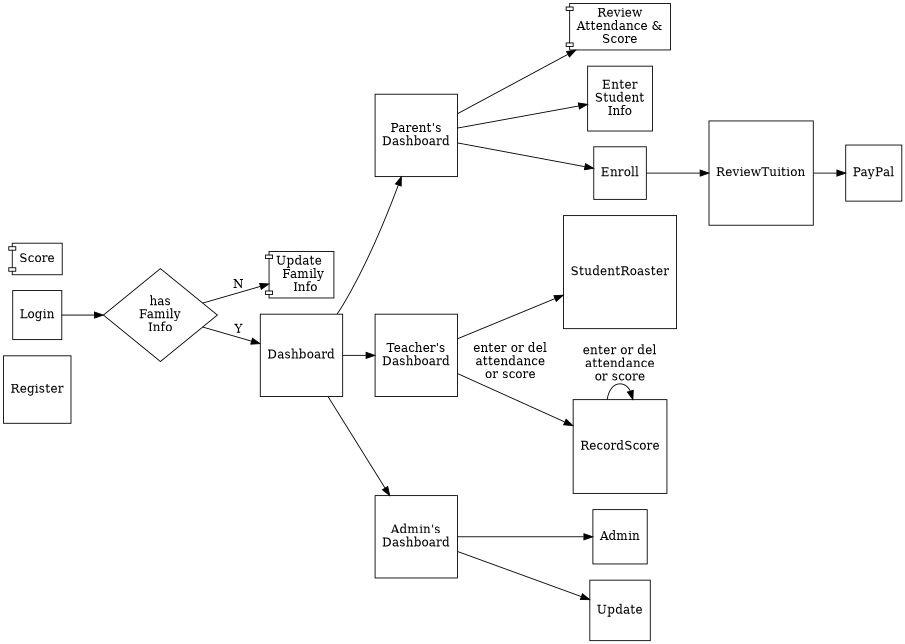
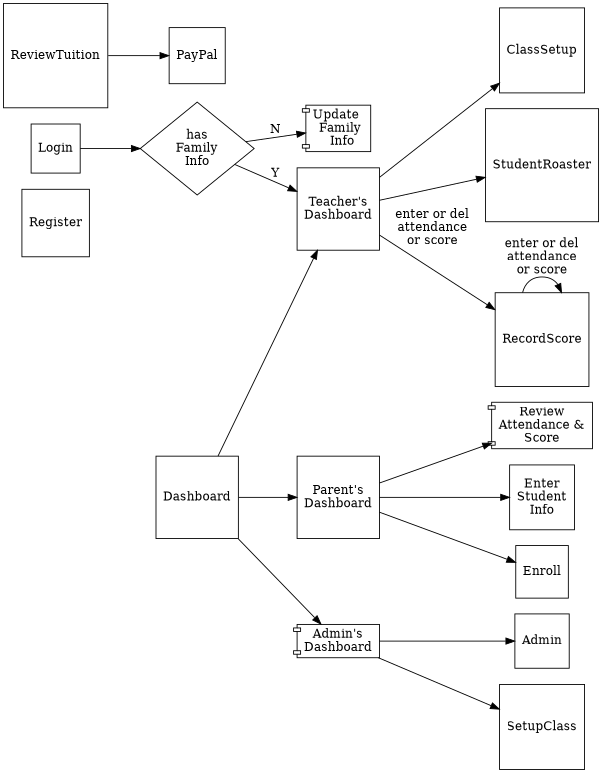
node "ClassSetup": added
edge "Enroll" -> "ReviewTuition": removed
node "Score": removed
edge "has Family Info" -> "Dashboard": now "has Family Info" -> "Teacher's Dashboard"
node "Admin's Dashboard": shape square -> component
node "Update": label "Update" -> "SetupClass"
